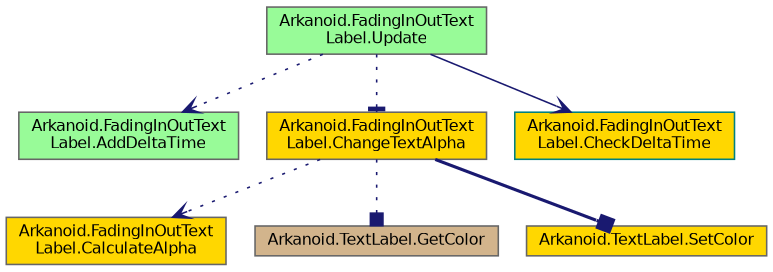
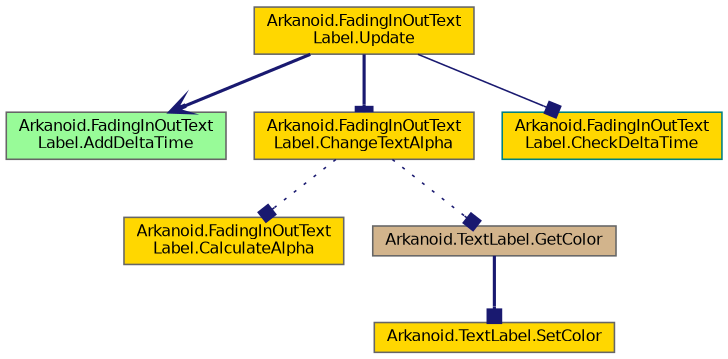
node "Arkanoid.FadingInOutText Label.Update": fillcolor palegreen -> gold
edge "Arkanoid.FadingInOutText Label.Update" -> "Arkanoid.FadingInOutText Label.ChangeTextAlpha": style dotted -> bold
edge "Arkanoid.FadingInOutText Label.Update" -> "Arkanoid.FadingInOutText Label.AddDeltaTime": style dotted -> bold
edge "Arkanoid.FadingInOutText Label.Update" -> "Arkanoid.FadingInOutText Label.CheckDeltaTime": arrowhead vee -> box
edge "Arkanoid.FadingInOutText Label.ChangeTextAlpha" -> "Arkanoid.FadingInOutText Label.CalculateAlpha": arrowhead vee -> box
edge "Arkanoid.FadingInOutText Label.ChangeTextAlpha" -> "Arkanoid.TextLabel.SetColor": now "Arkanoid.TextLabel.GetColor" -> "Arkanoid.TextLabel.SetColor"
